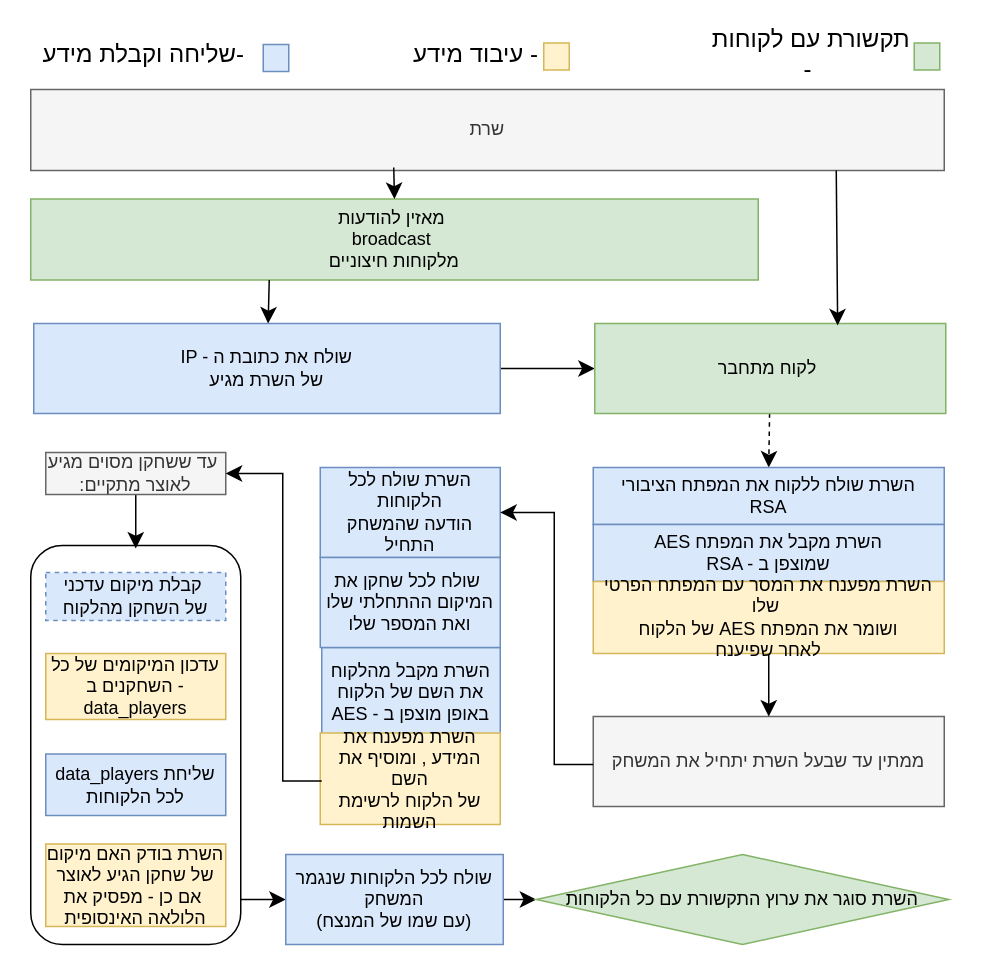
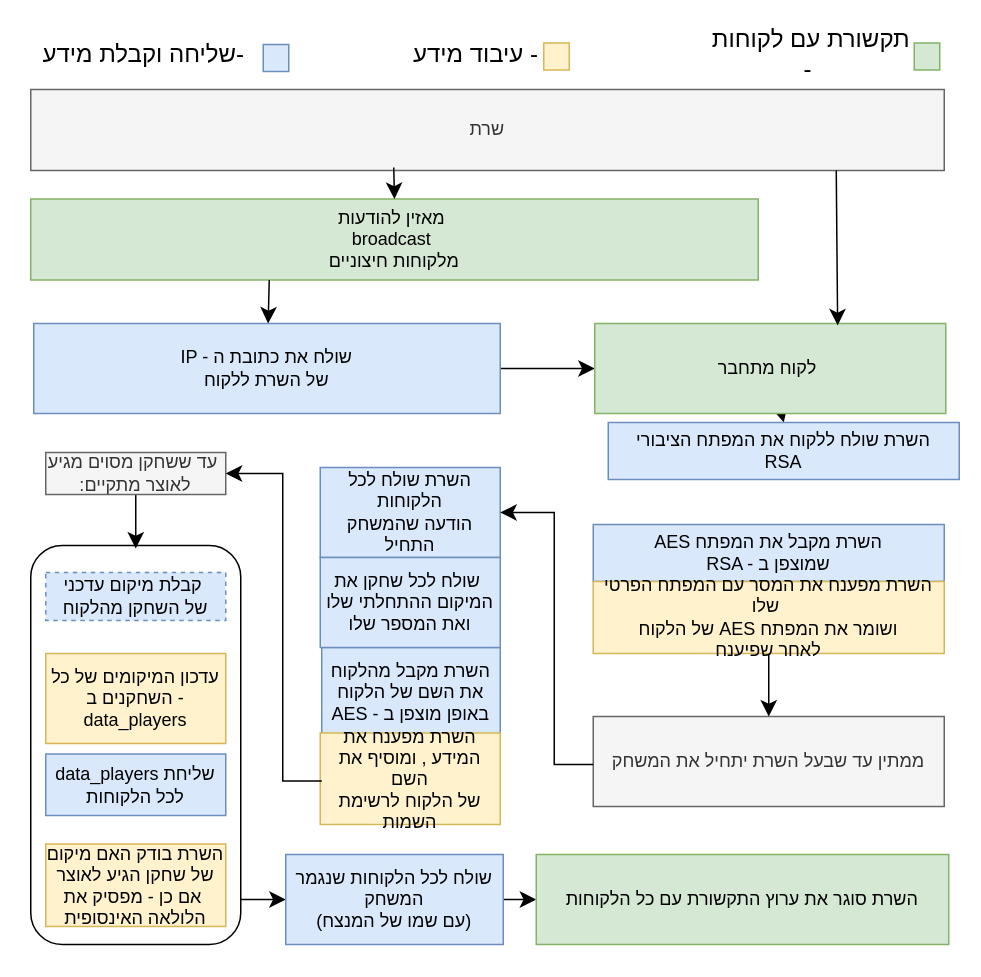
node "IP - שולח את כתובת ה של השרת מגיע": label "IP - שולח את כתובת ה של השרת מגיע" -> "IP - שולח את כתובת ה של השרת ללקוח"
node "השרת שולח ללקוח את המפתח הציבורי RSA": moved (769, 496) -> (784, 451)
node "עדכון המיקומים של כל השחקנים ב - data_players": size 180x66 -> 180x90
node "השרת סוגר את ערוץ התקשורת עם כל הלקוחות": shape diamond -> rectangle
